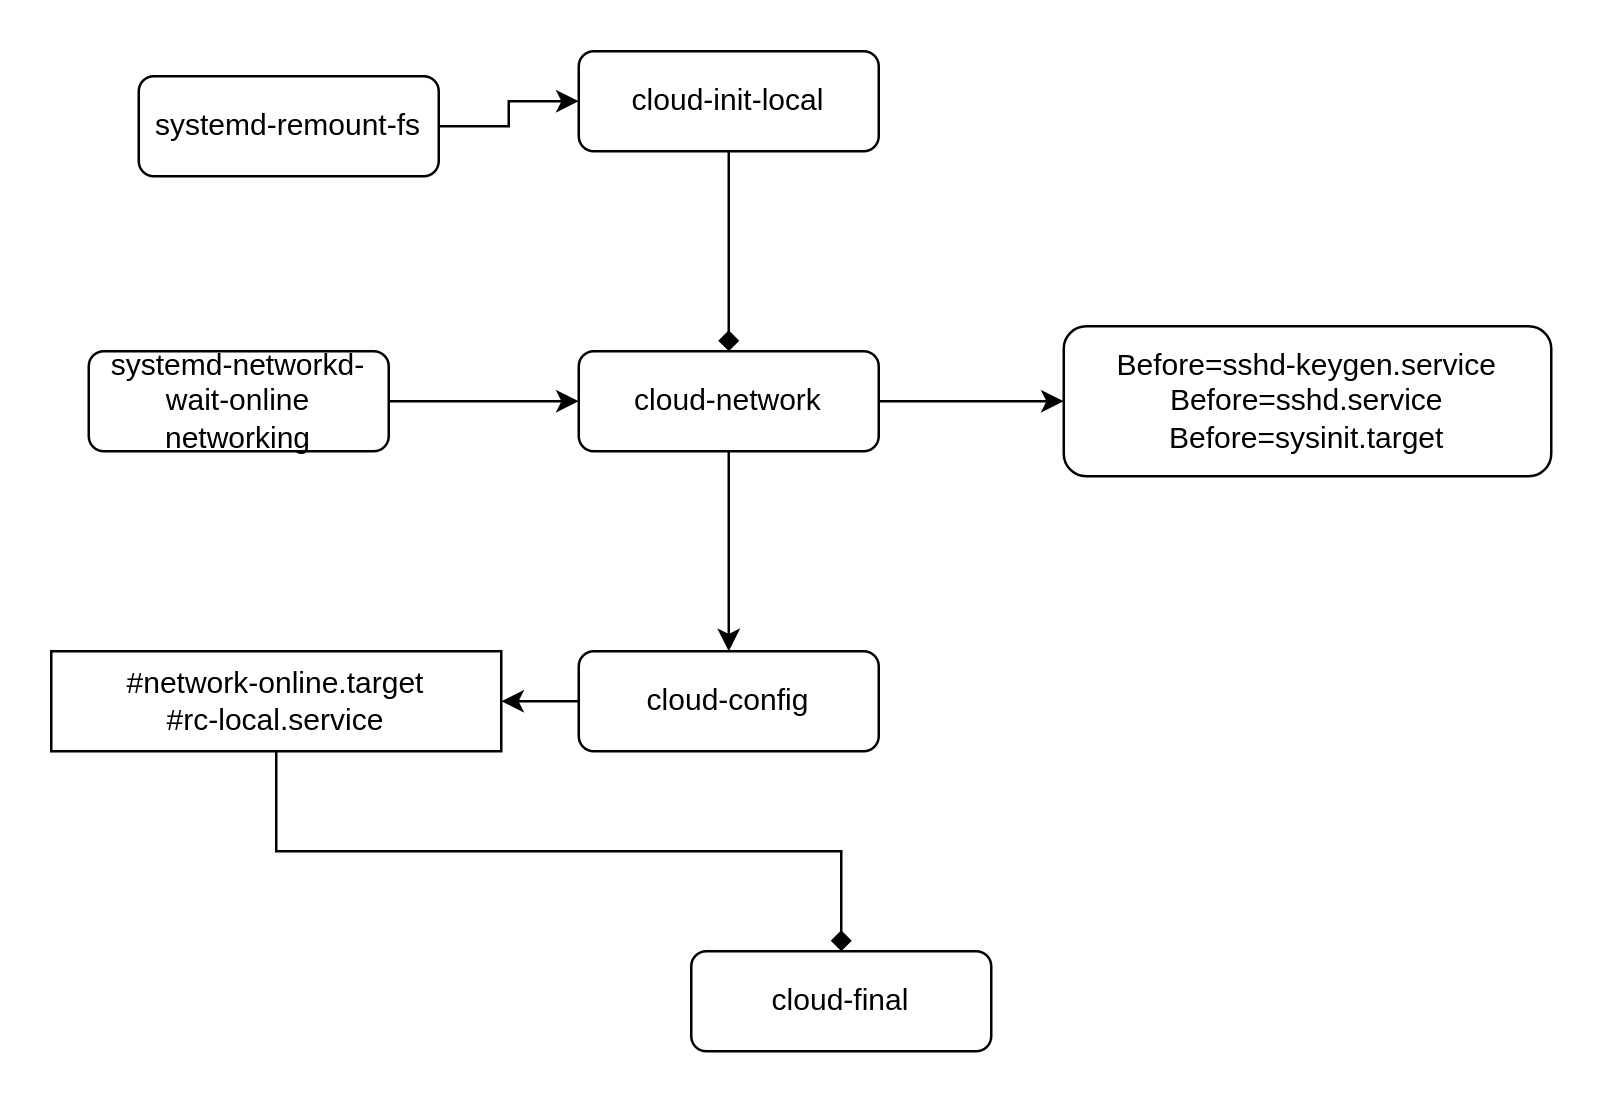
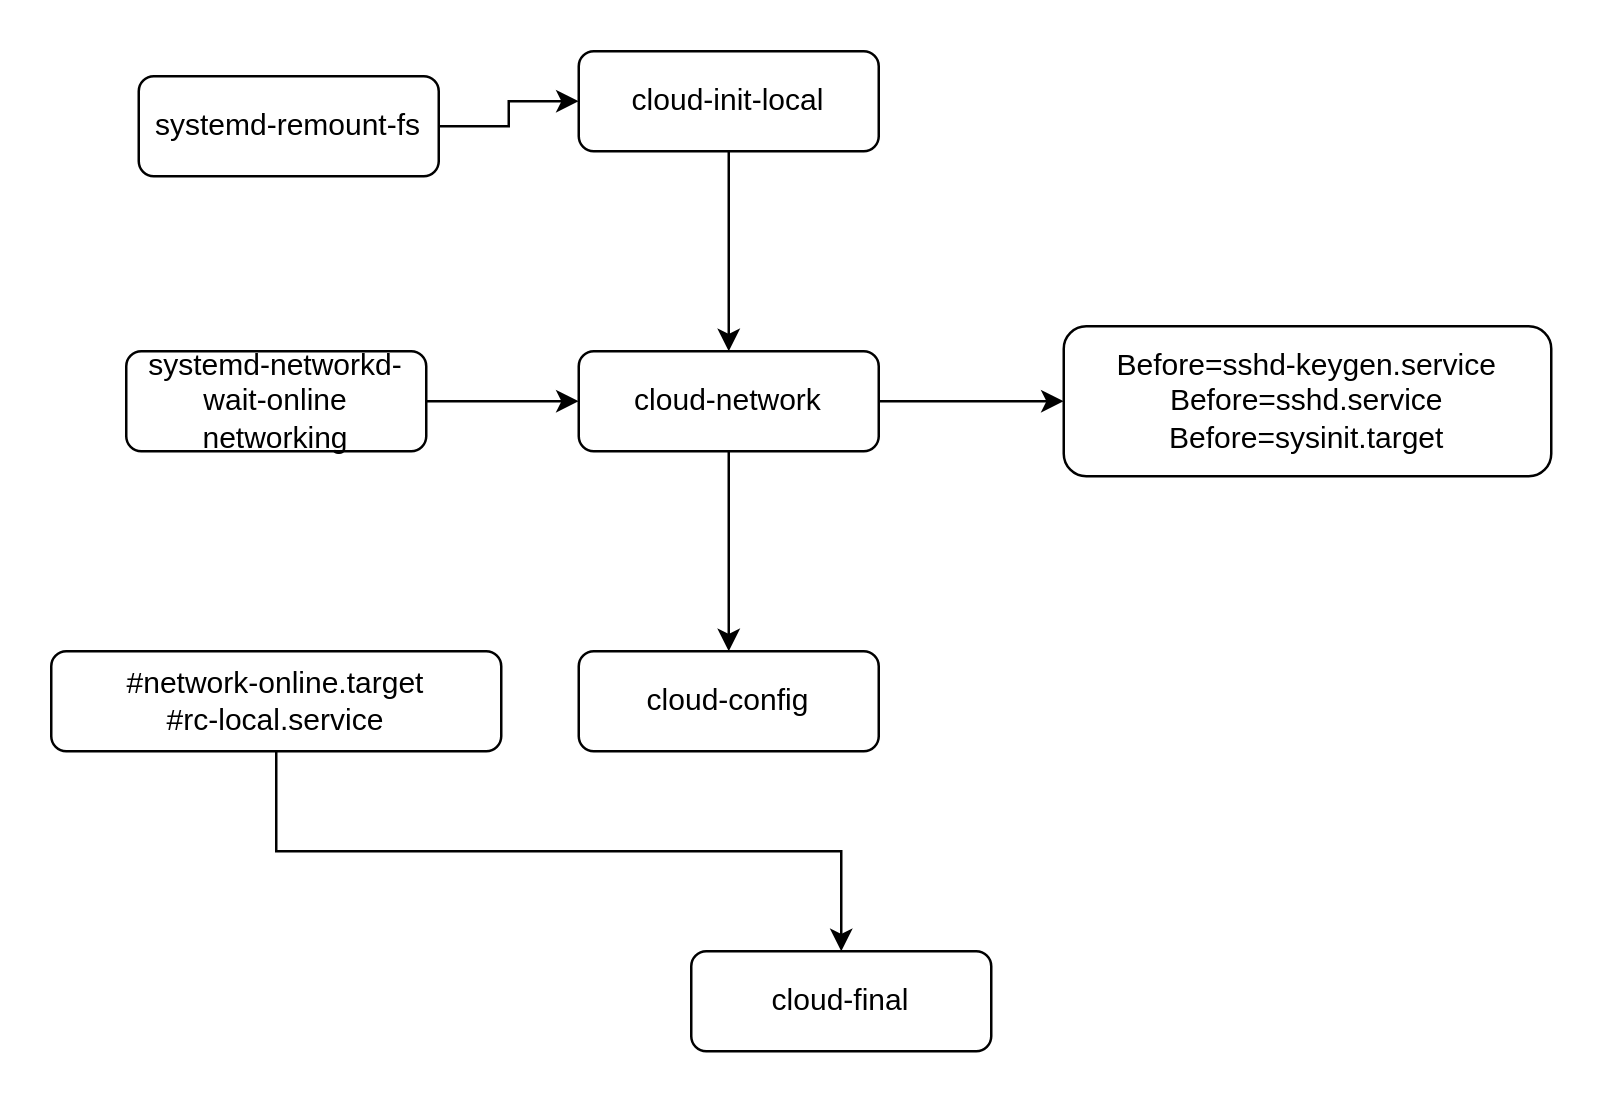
edge "cloud-init-local" -> "cloud-network": arrowhead diamond -> classic
node "systemd-networkd-wait-online networking": moved (239, 401) -> (276, 401)
node "#network-online.target #rc-local.service": shape rectangle -> rounded rectangle
edge "cloud-config" -> "#network-online.target #rc-local.service": removed
edge "#network-online.target #rc-local.service" -> "cloud-final": arrowhead diamond -> classic
